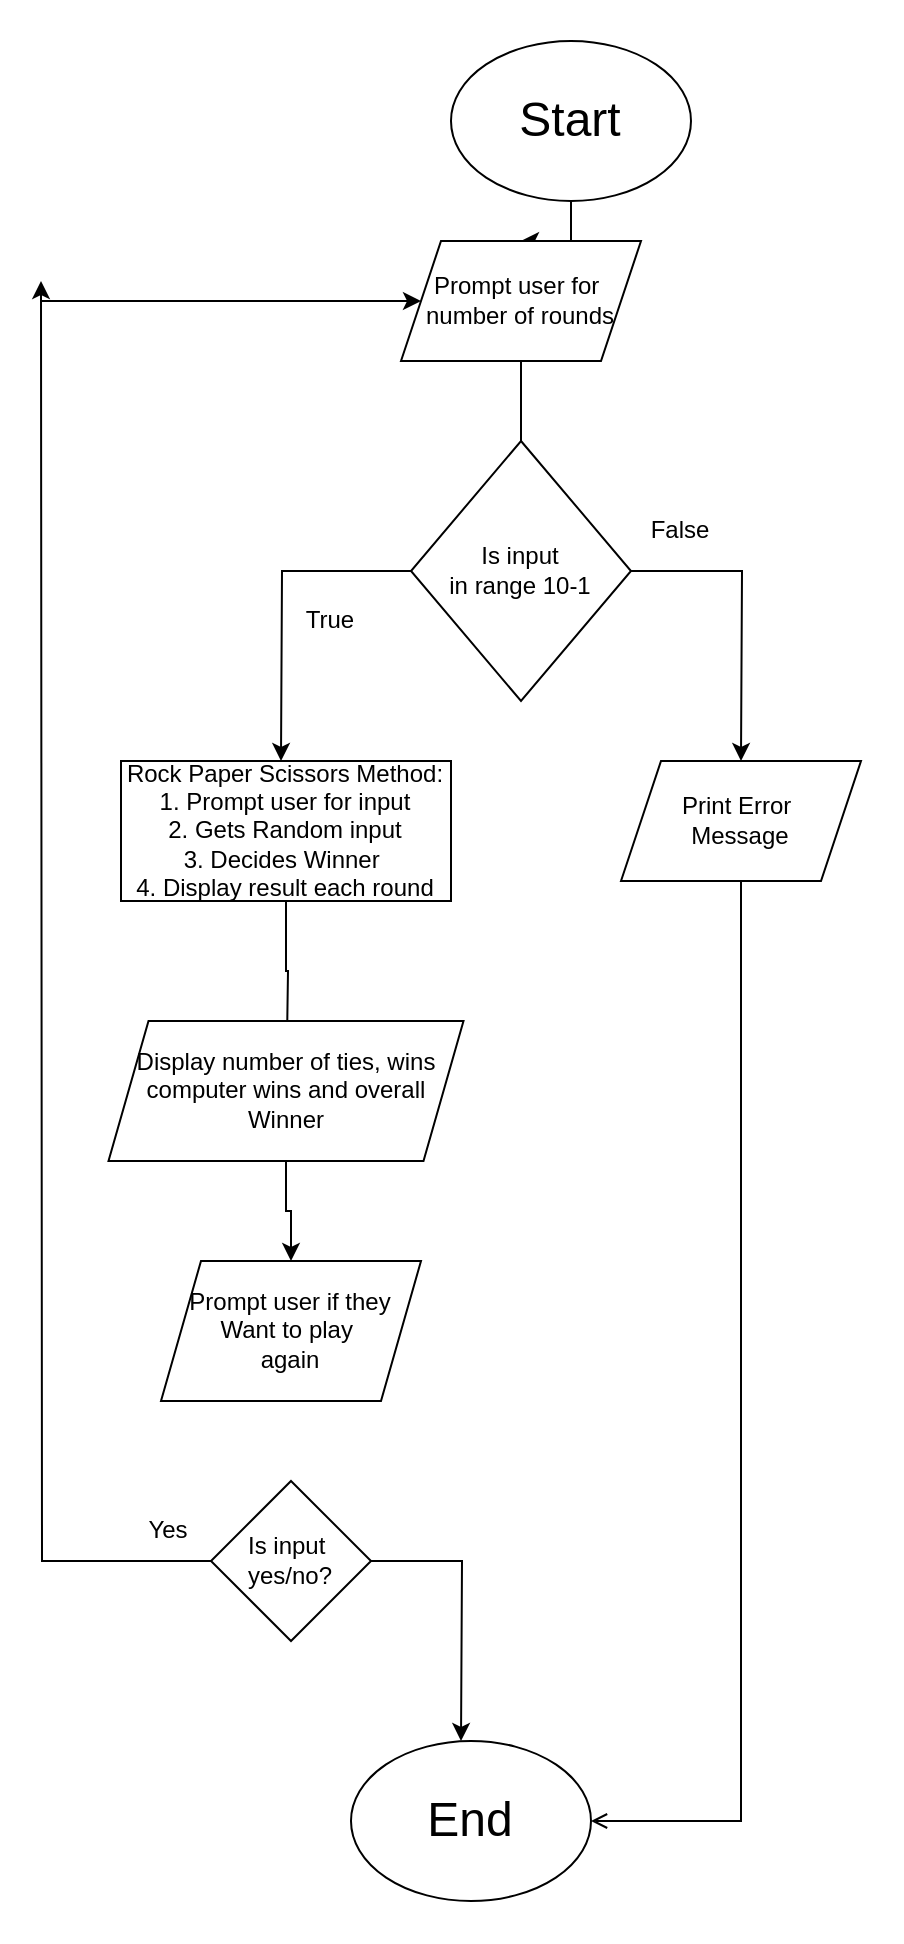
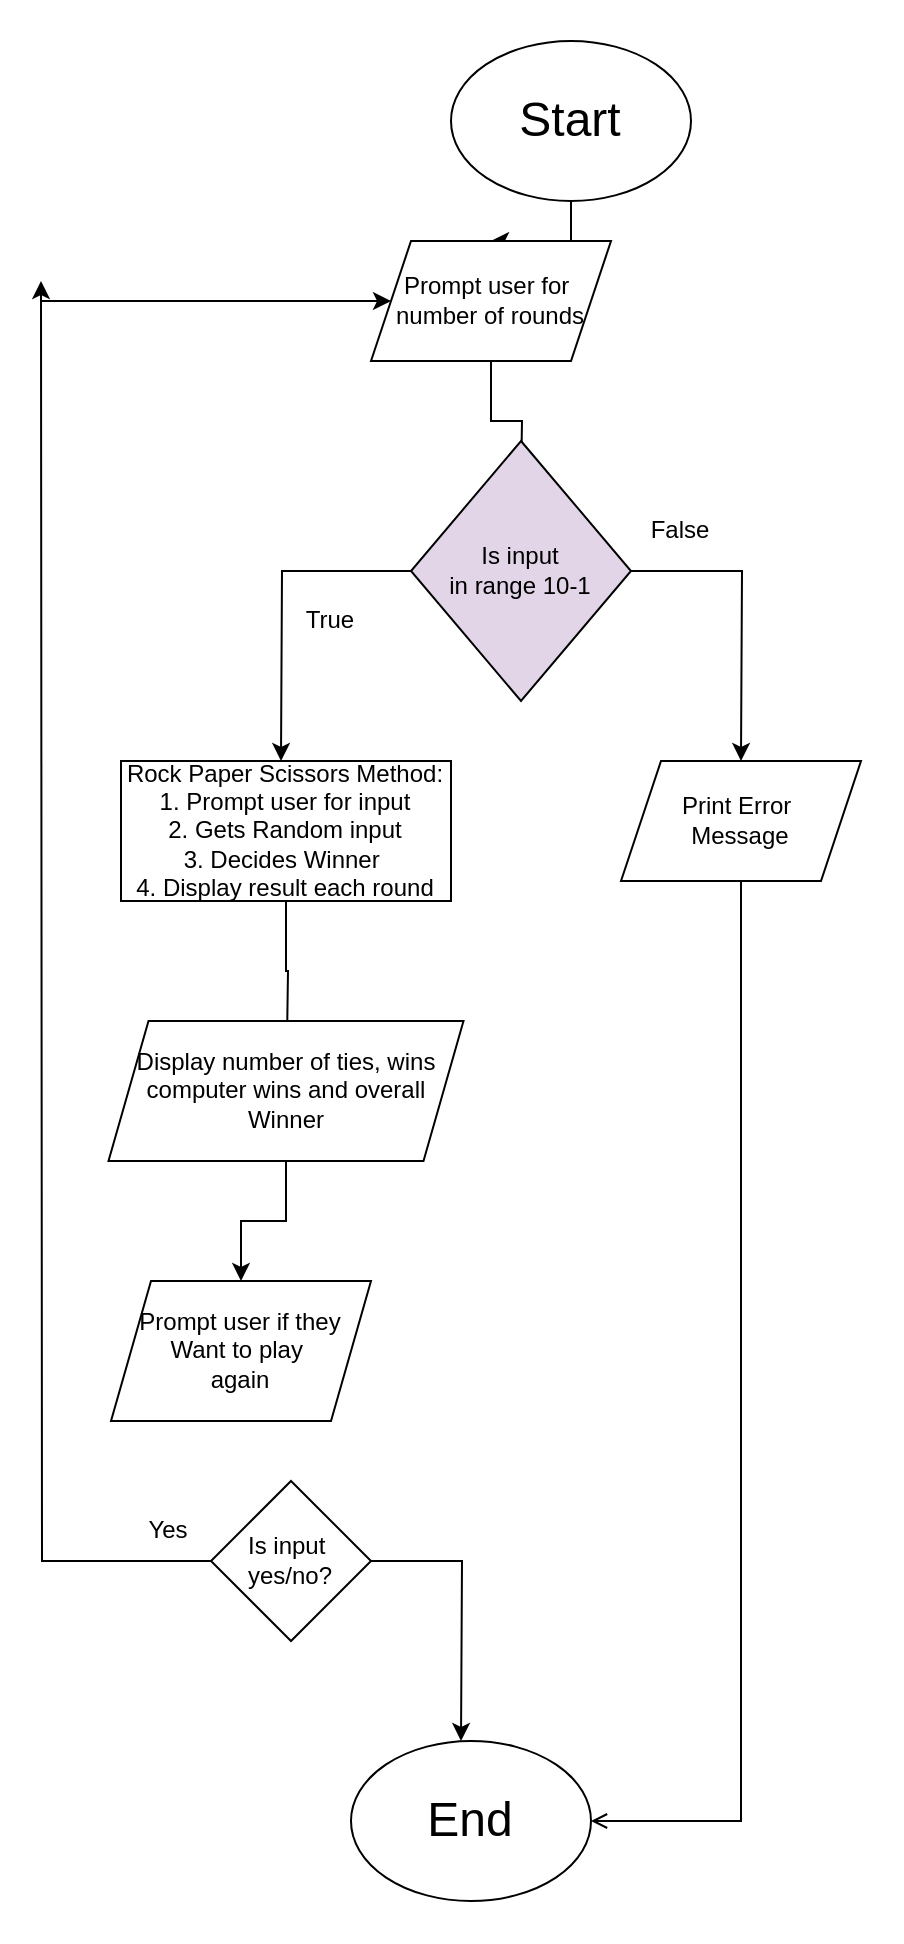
node "Prompt user for number of rounds": moved (521, 301) -> (491, 301)
node "Is input in range 10-1": fillcolor #ffffff -> #e1d5e7
node "Prompt user if they Want to play again": moved (291, 1331) -> (241, 1351)
